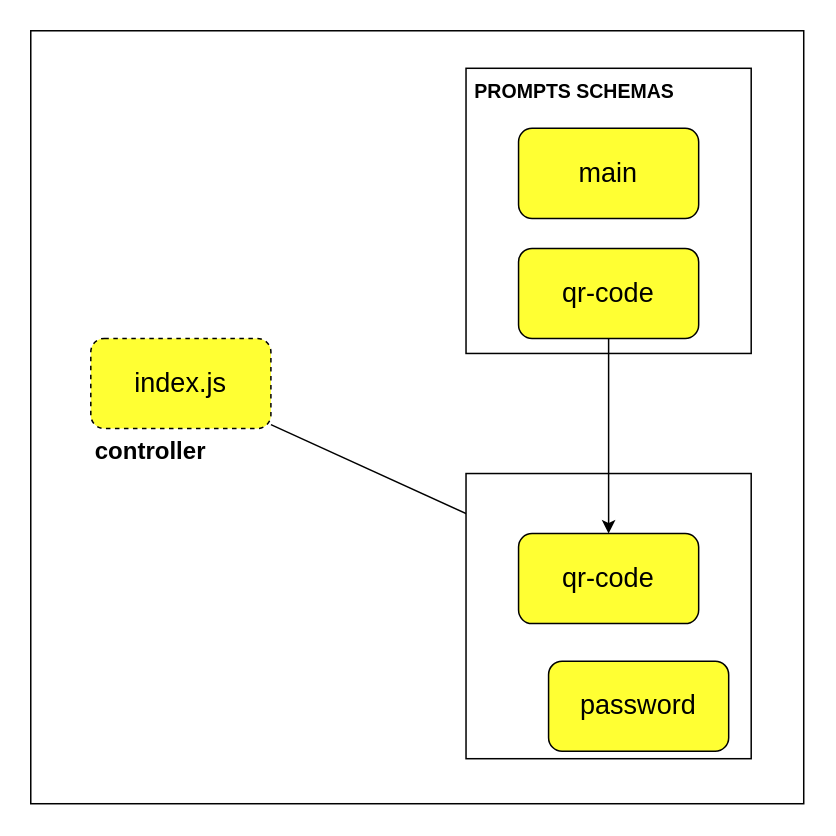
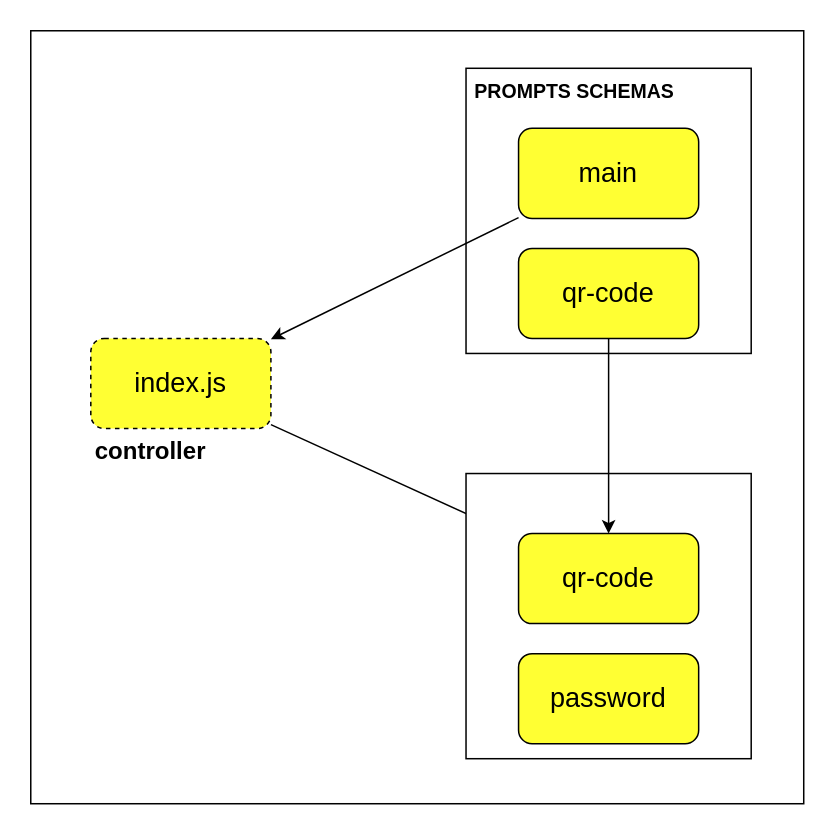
edge "main" -> "index.js": added
node "password": moved (638, 706) -> (608, 698)
